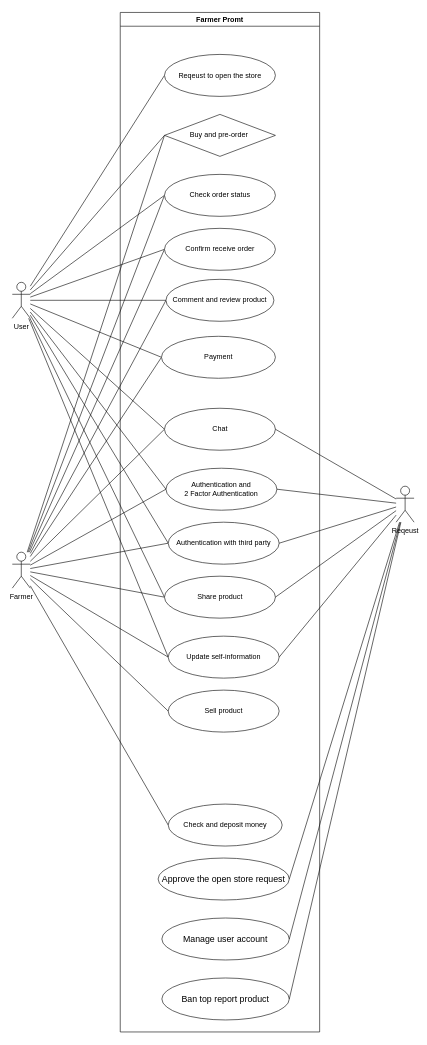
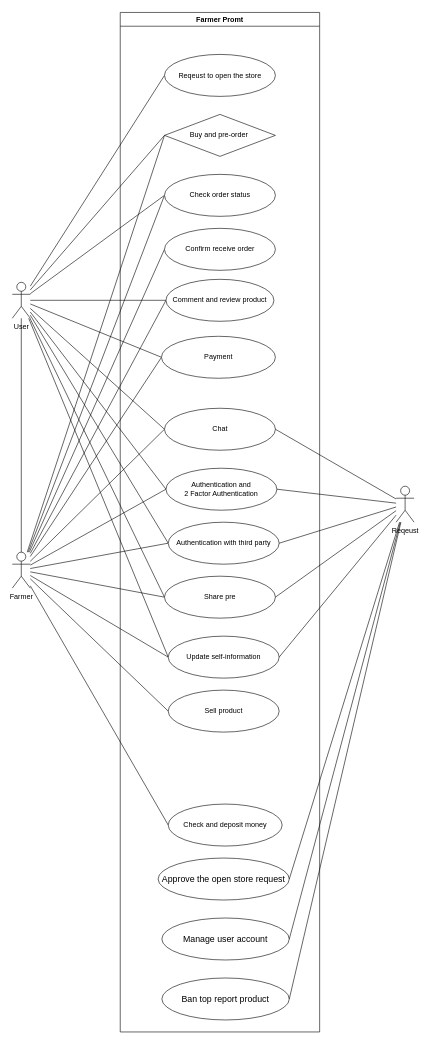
edge "Confirm receive order" -- "User": now "Farmer" -- "User"
node "Share product": label "Share product" -> "Share pre"
